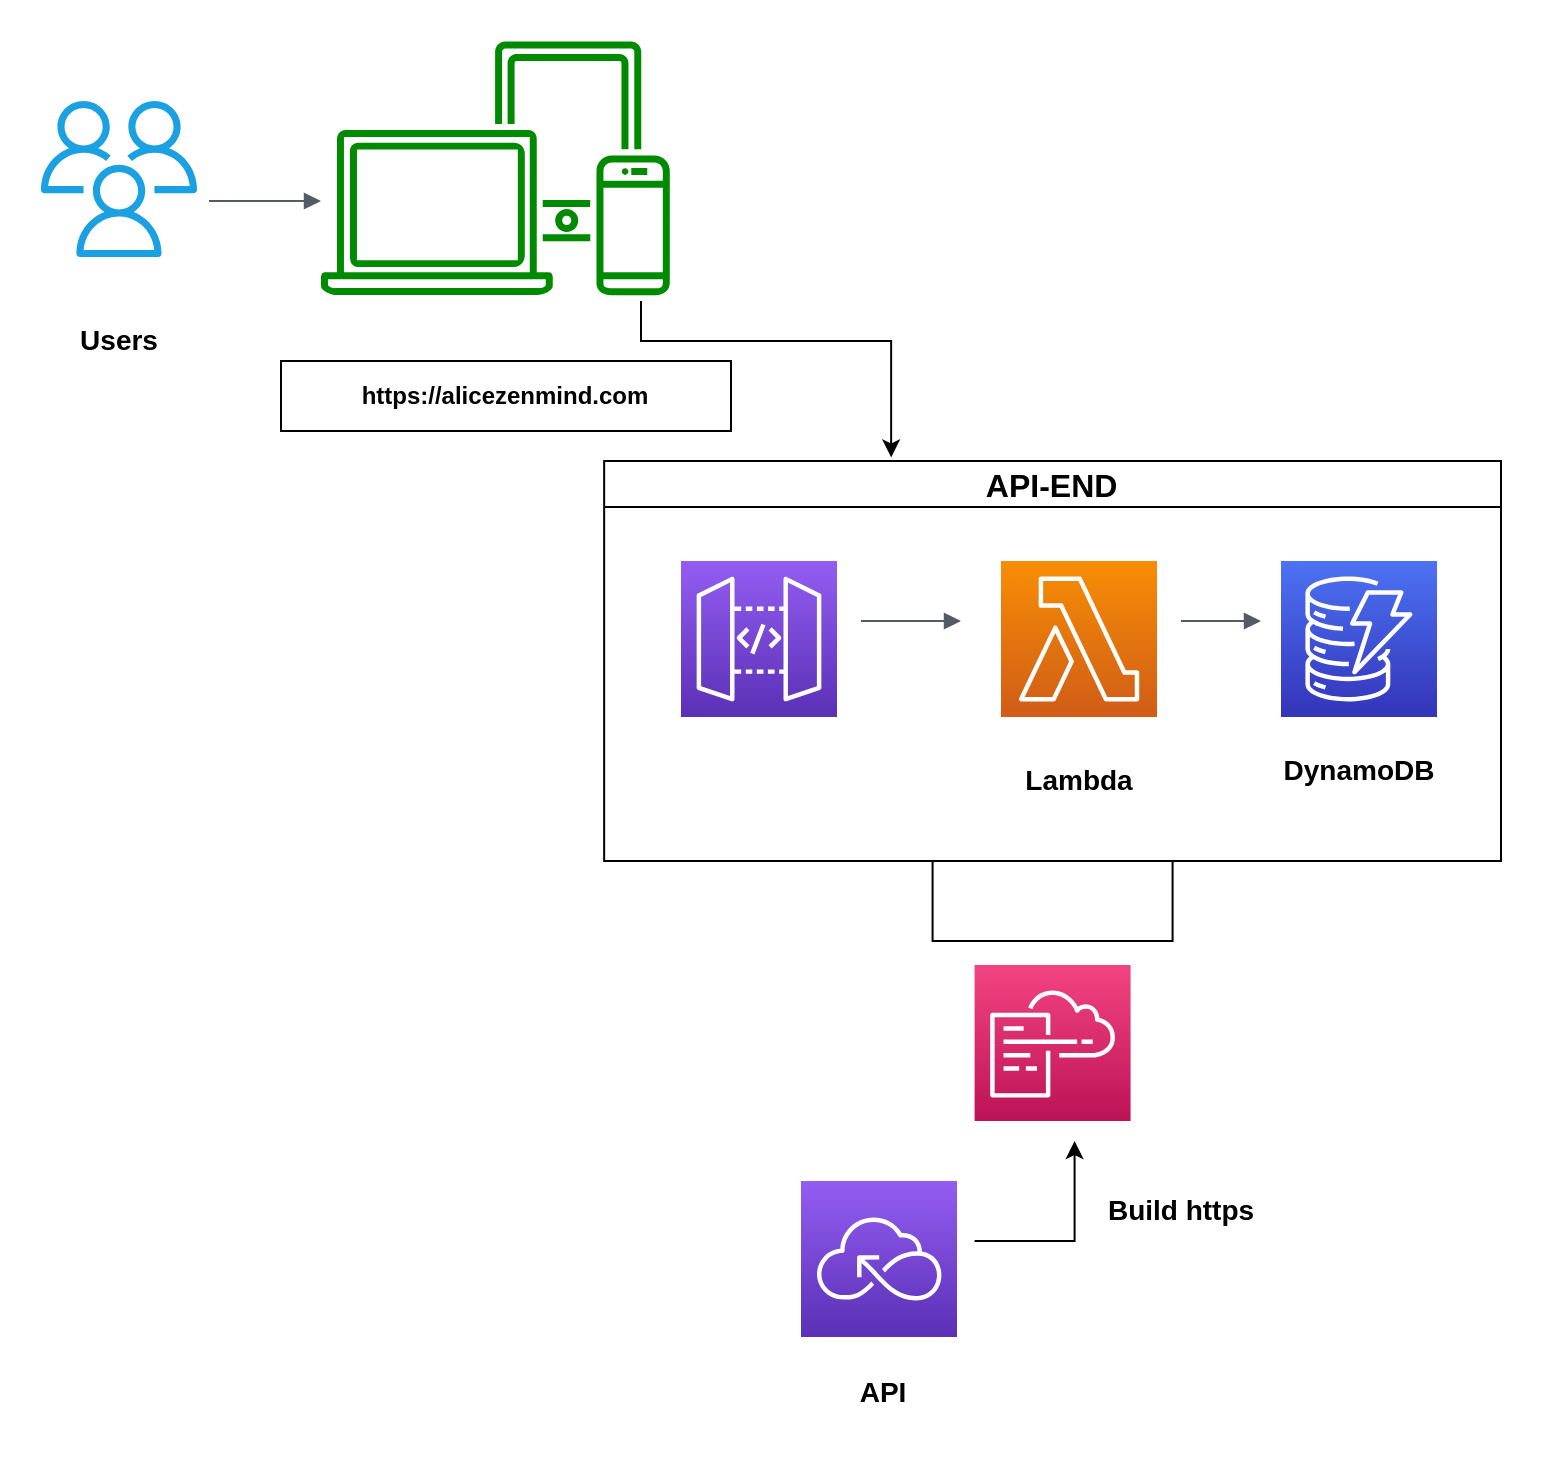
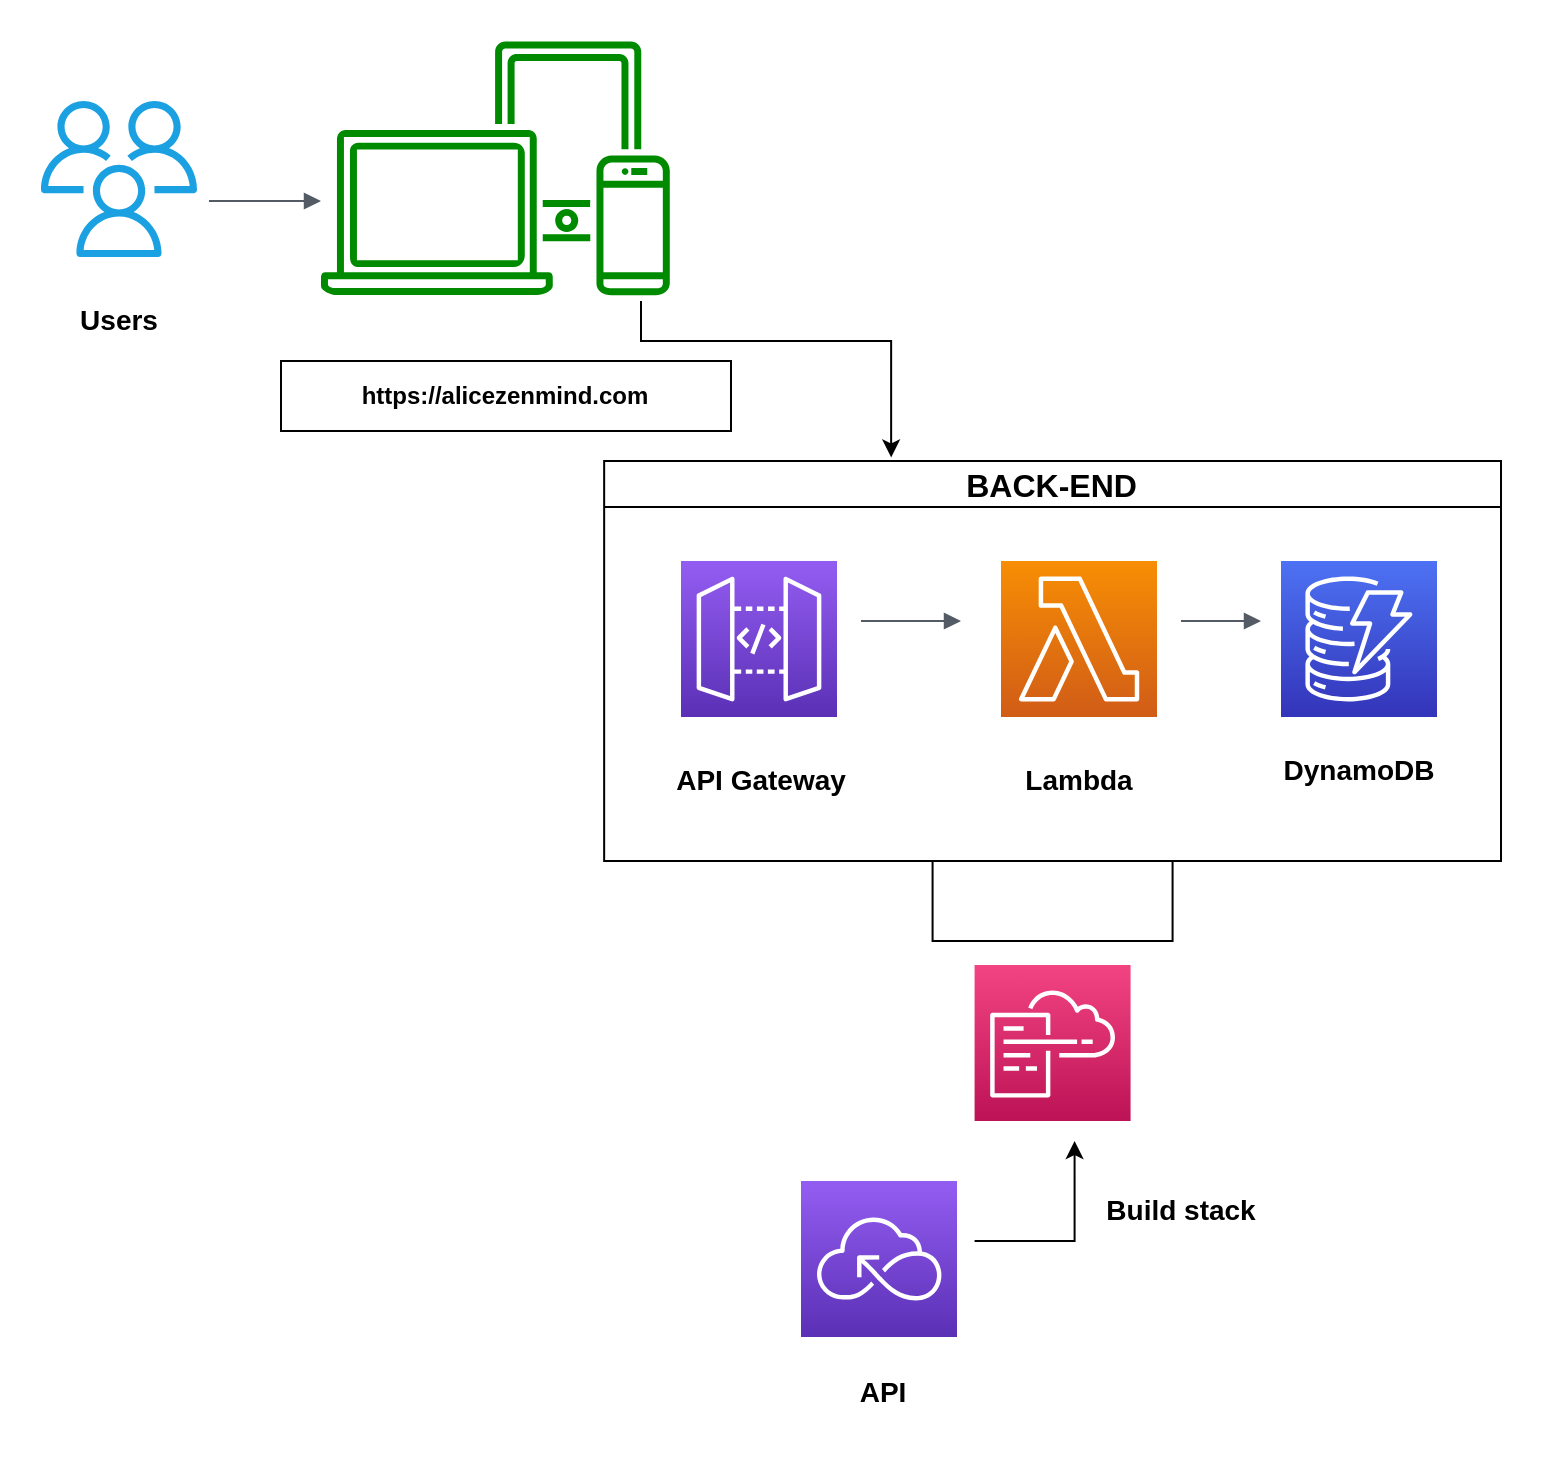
node "Users": moved (119, 341) -> (119, 321)
node "API-END": label "API-END" -> "BACK-END"
node "API Gateway": added
node "Build https": label "Build https" -> "Build stack"
